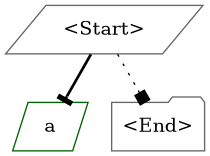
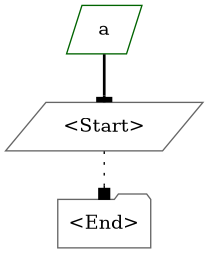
edge "<Start>" -> "a": reversed
